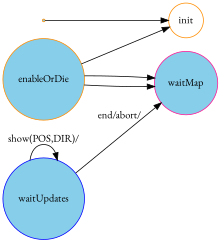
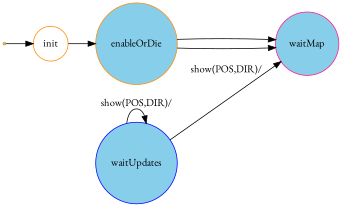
edge "enableOrDie" -> "init": reversed
edge "waitUpdates" -> "waitMap": label "end/abort/" -> "show(POS,DIR)/"
